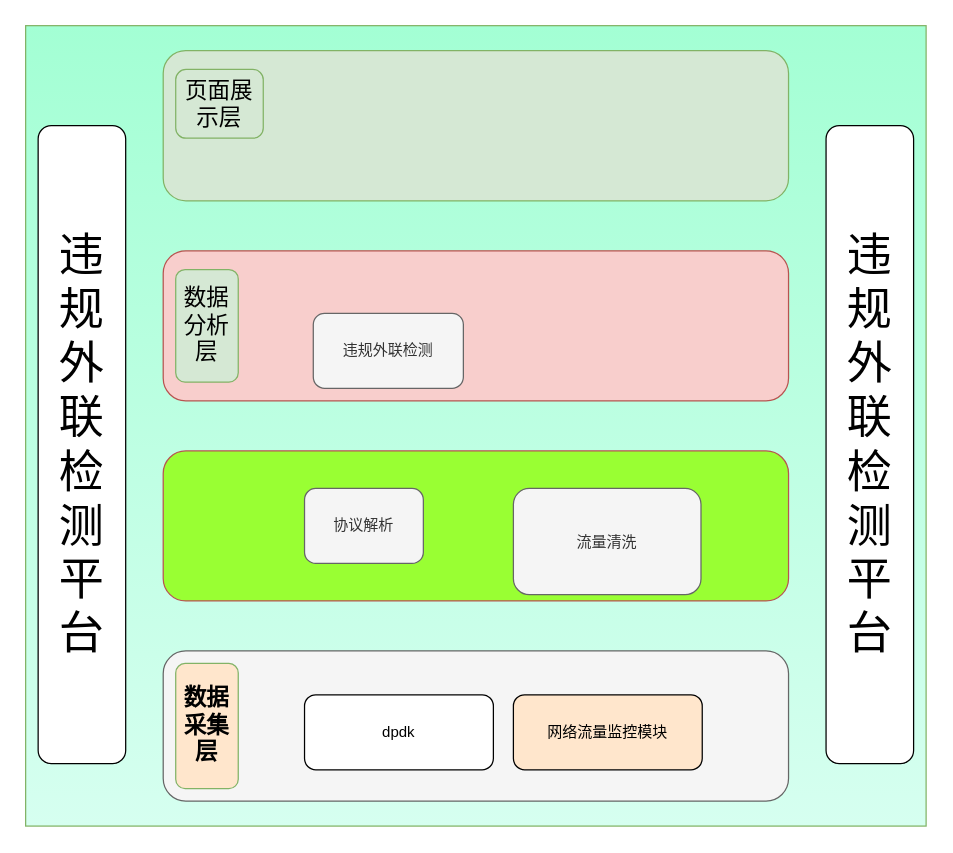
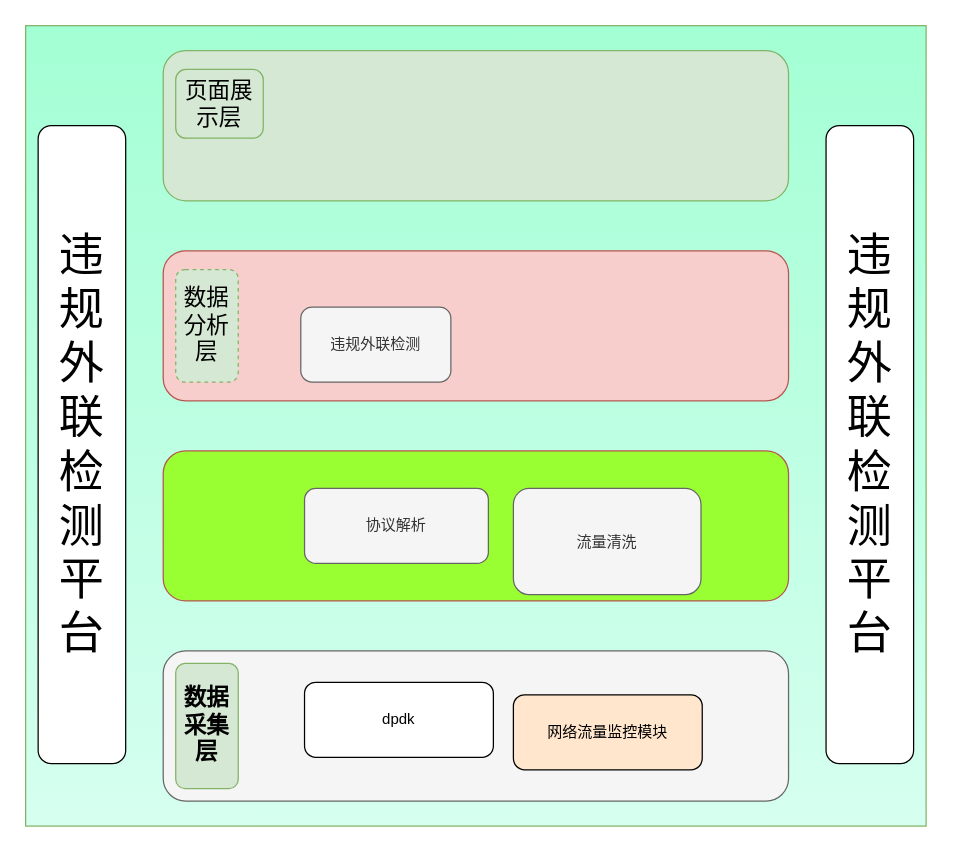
node "数据分析层": style solid -> dashed
node "违规外联检测": moved (388, 351) -> (376, 344)
node "协议解析": size 119x75 -> 184x75
node "数据采集层": fillcolor #ffe6cc -> #d5e8d4
node "dpdk": moved (399, 732) -> (399, 719)
